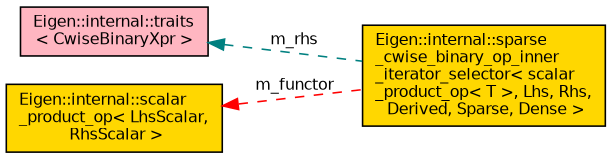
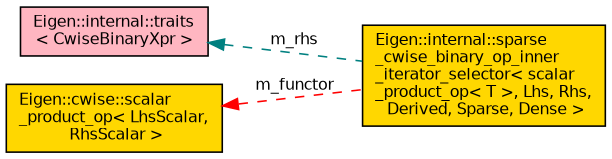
node "Eigen::internal::scalar _product_op< LhsScalar, RhsScalar >": label "Eigen::internal::scalar _product_op< LhsScalar, RhsScalar >" -> "Eigen::cwise::scalar _product_op< LhsScalar, RhsScalar >"
